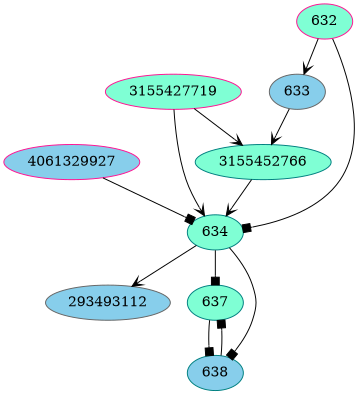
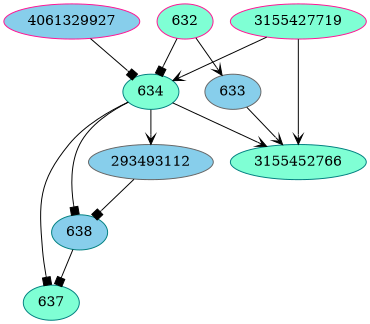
edge "3155452766" -> "634": reversed
edge "637" -> "638": now "293493112" -> "638"
